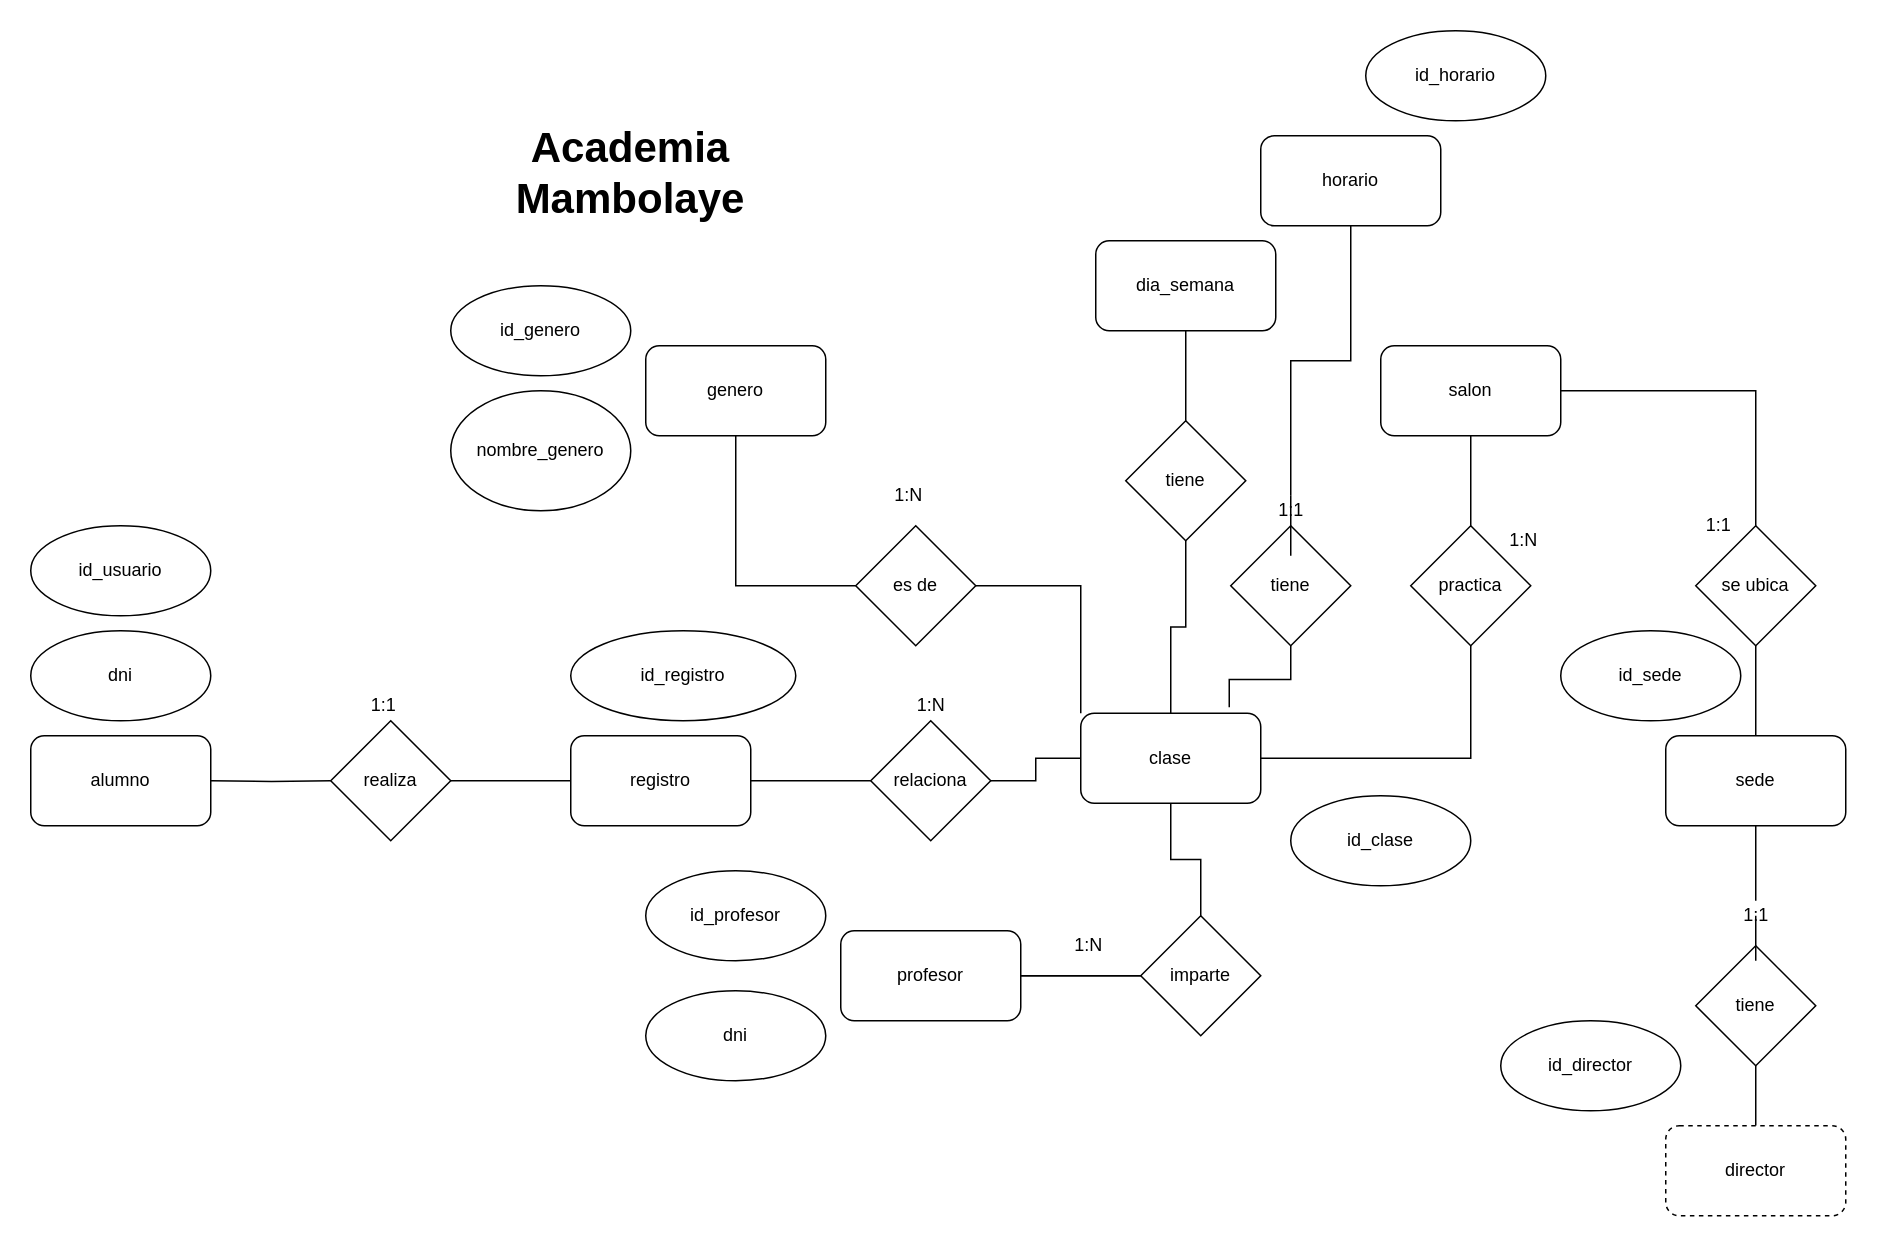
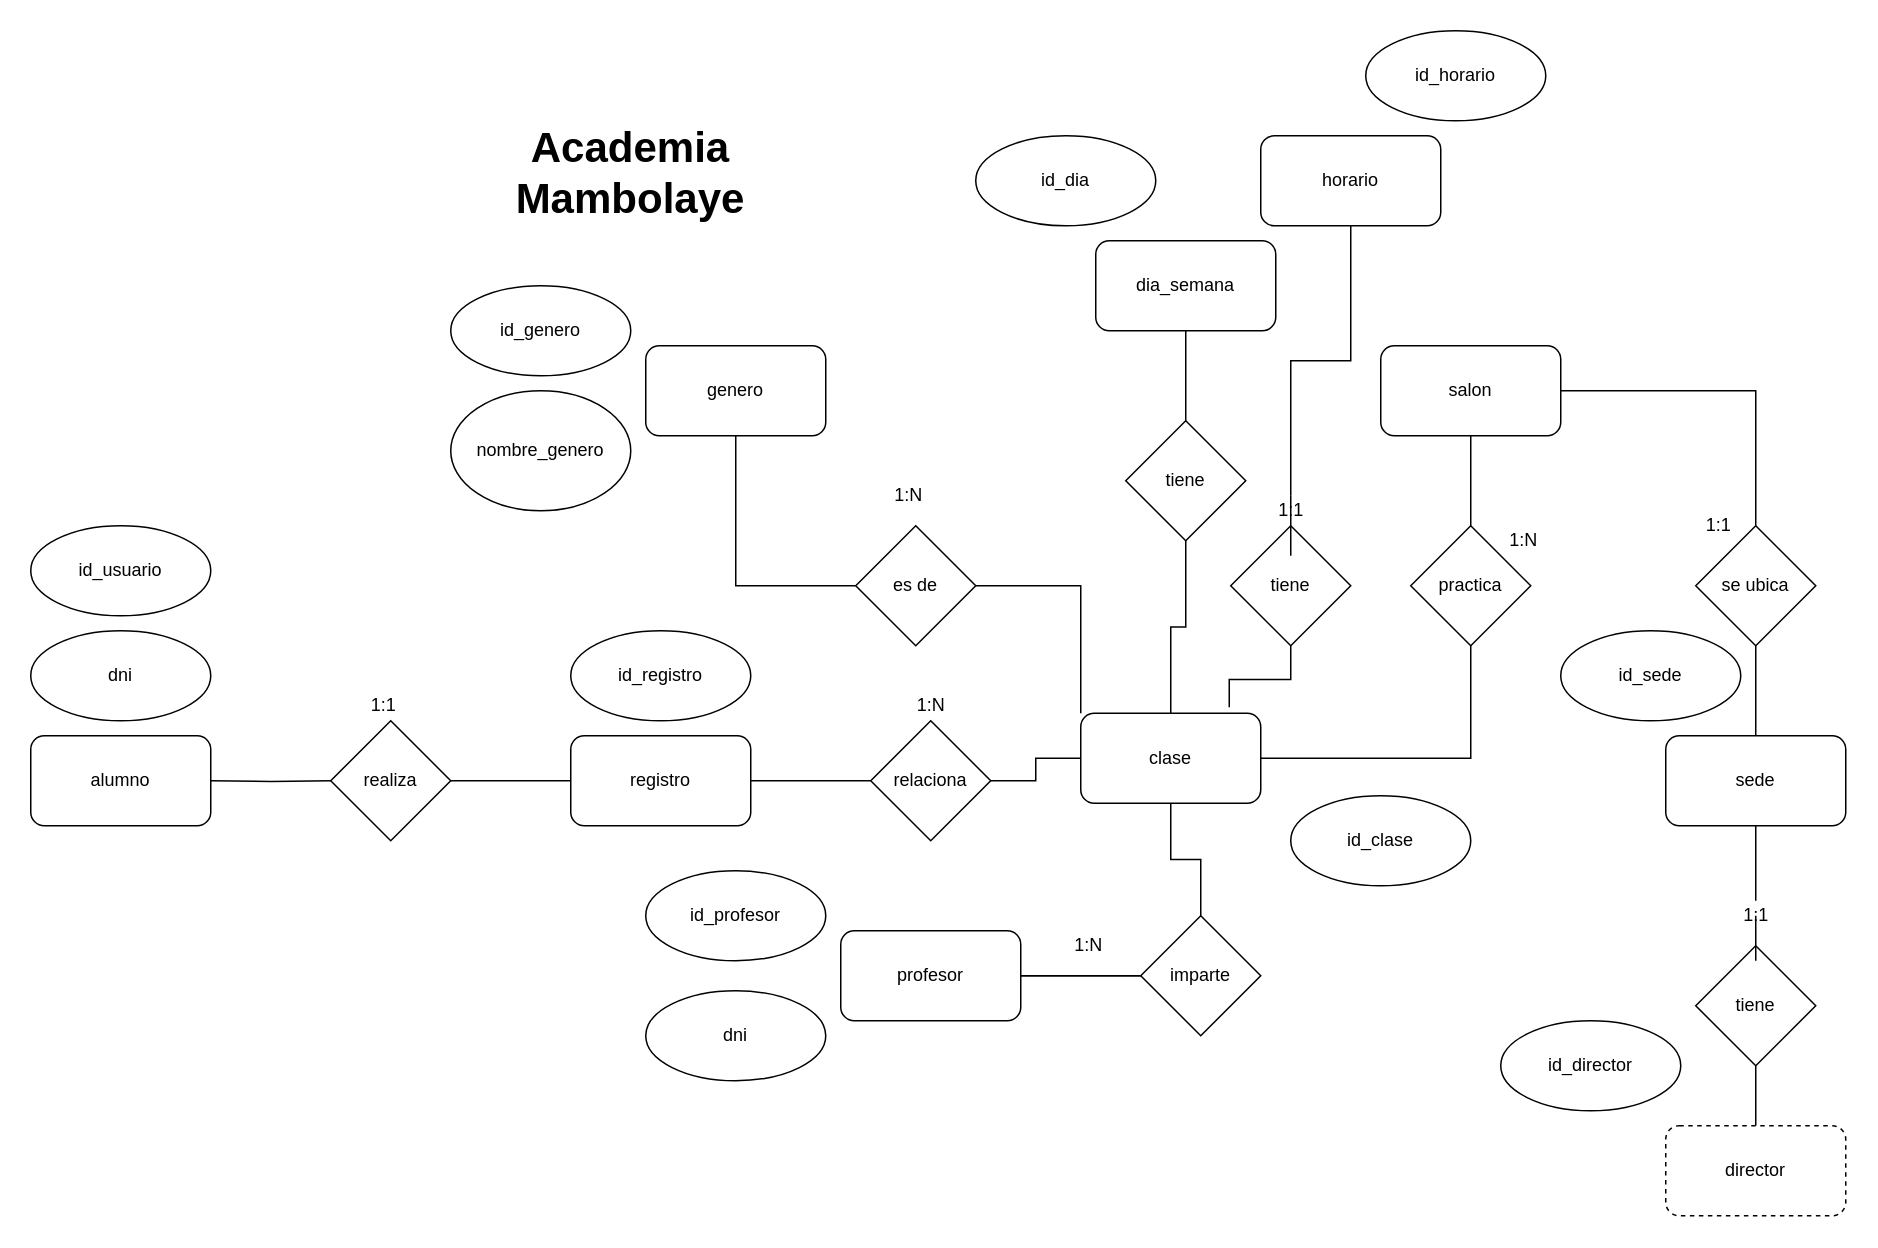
node "id_dia": added
node "id_registro": size 225x90 -> 180x90
